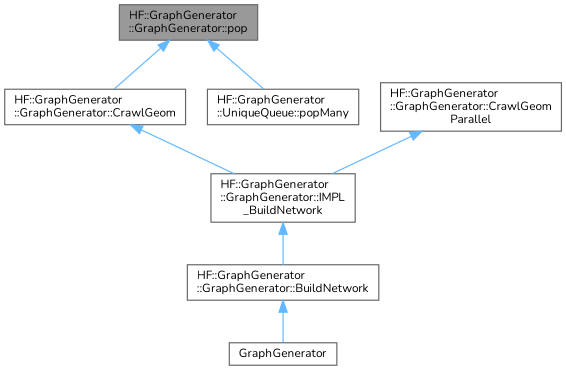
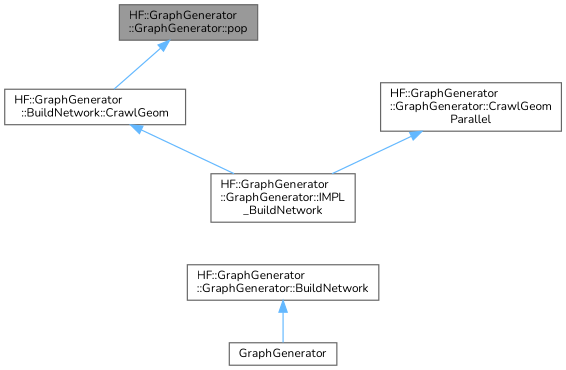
node "HF::GraphGenerator ::GraphGenerator::CrawlGeom": label "HF::GraphGenerator ::GraphGenerator::CrawlGeom" -> "HF::GraphGenerator ::BuildNetwork::CrawlGeom"
node "HF::GraphGenerator ::UniqueQueue::popMany": removed
edge "HF::GraphGenerator ::GraphGenerator::BuildNetwork" -> "HF::GraphGenerator ::GraphGenerator::IMPL _BuildNetwork": removed
